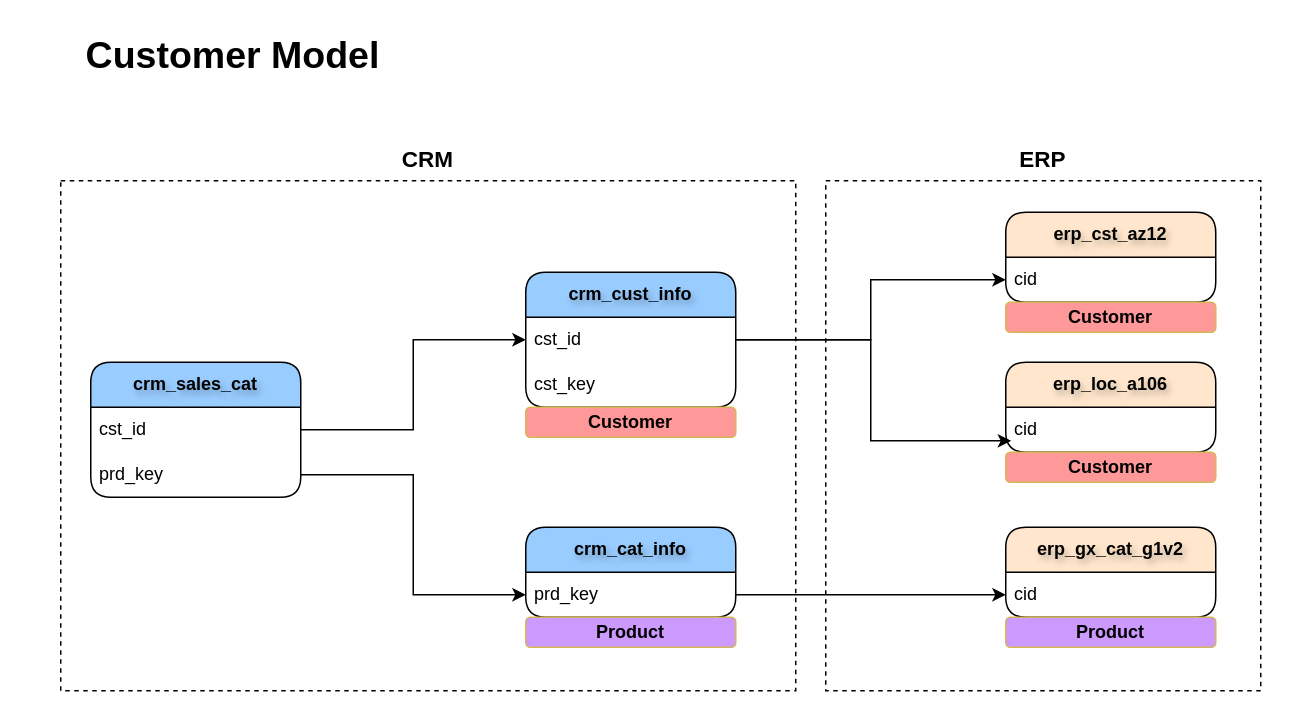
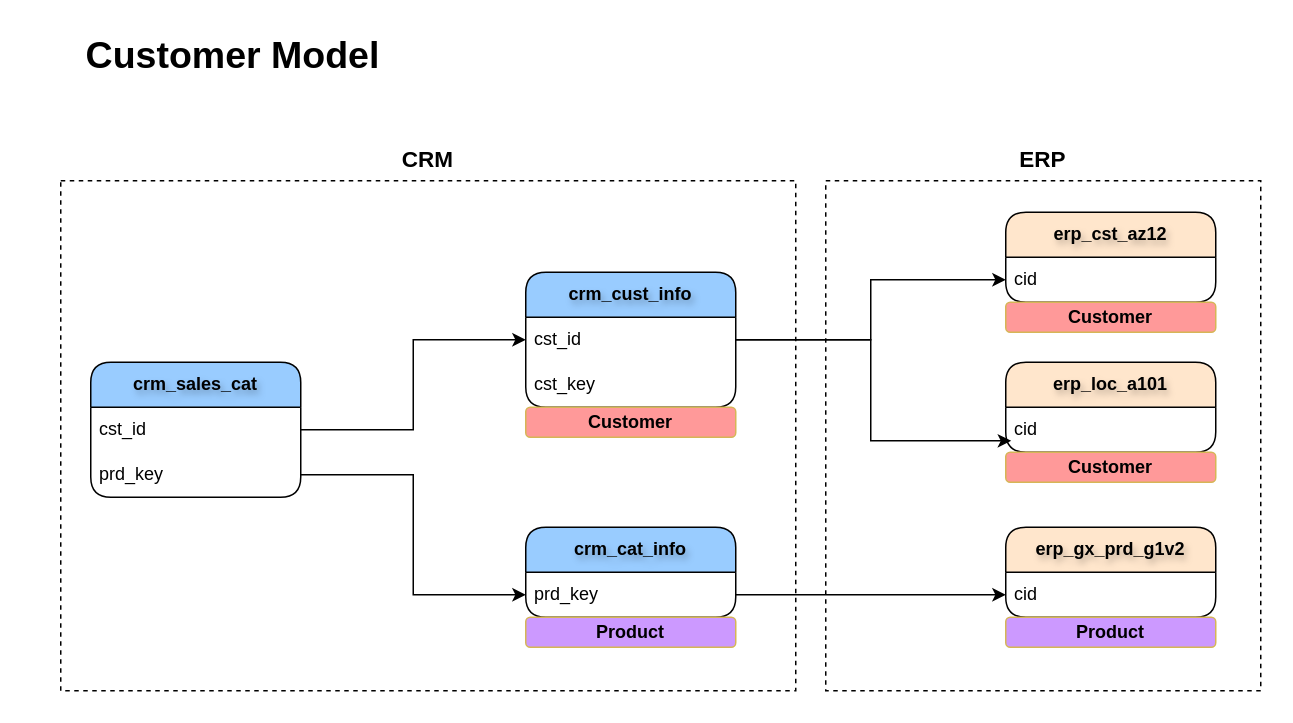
node "erp_loc_a106": label "erp_loc_a106" -> "erp_loc_a101"
node "erp_gx_cat_g1v2": label "erp_gx_cat_g1v2" -> "erp_gx_prd_g1v2"
